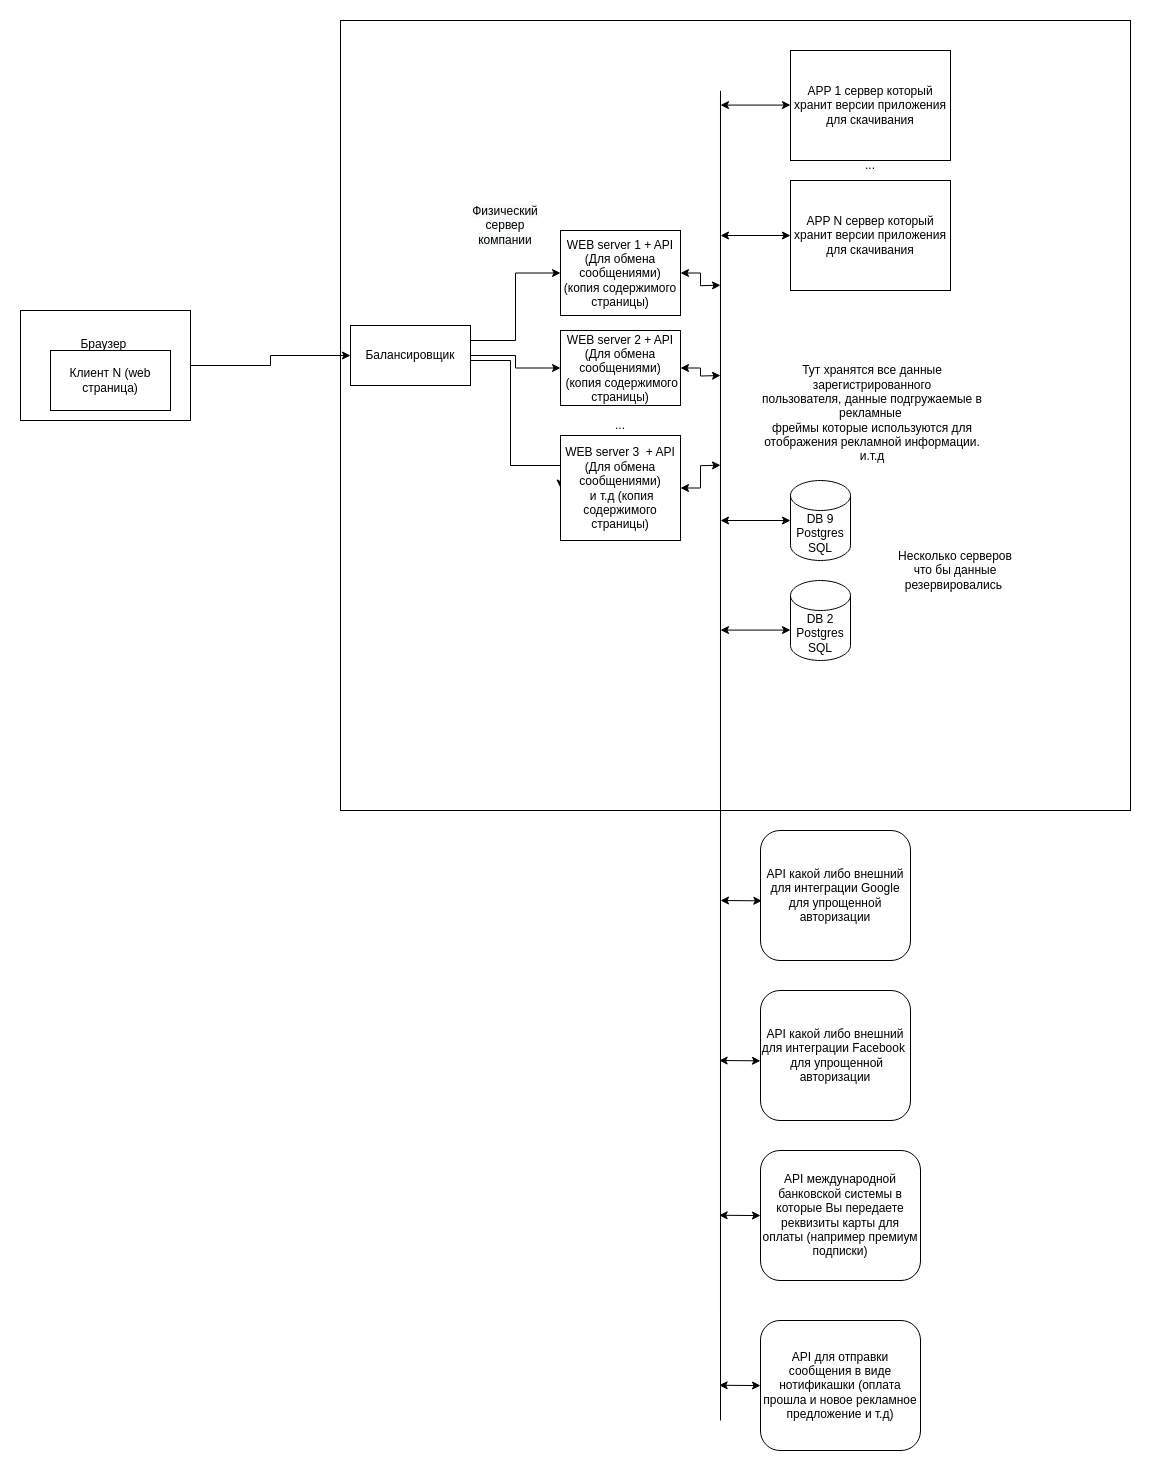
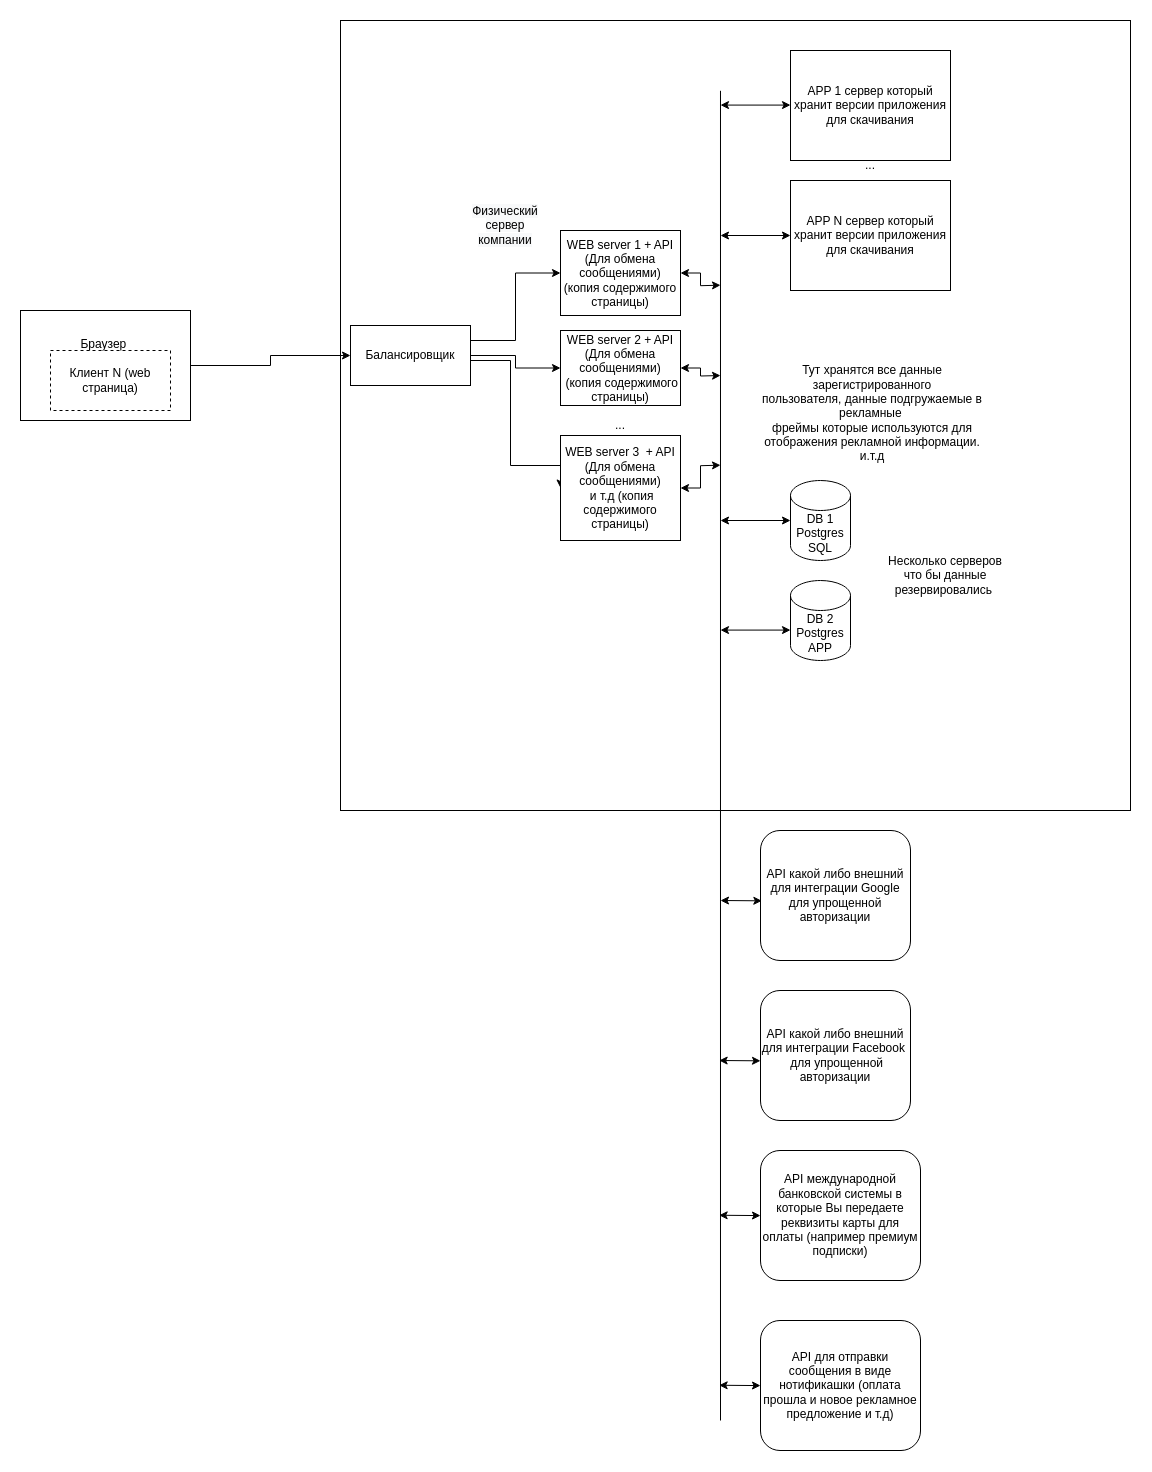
node "Клиент N (web страница)": style solid -> dashed
node "DB 9 Postgres SQL": label "DB 9 Postgres SQL" -> "DB 1 Postgres SQL"
node "Несколько серверов что бы данные резервировались": moved (956, 571) -> (946, 576)
node "DB 2 Postgres SQL": label "DB 2 Postgres SQL" -> "DB 2 Postgres APP"
